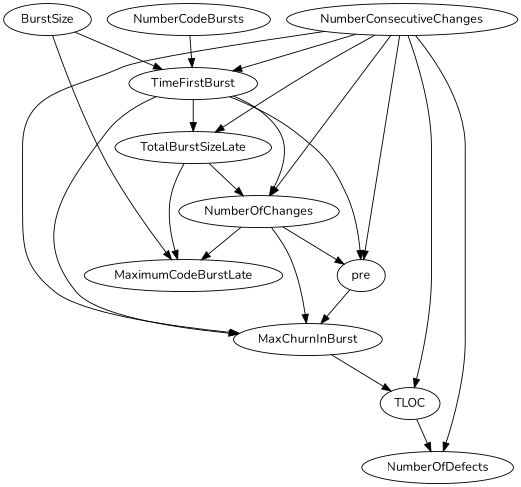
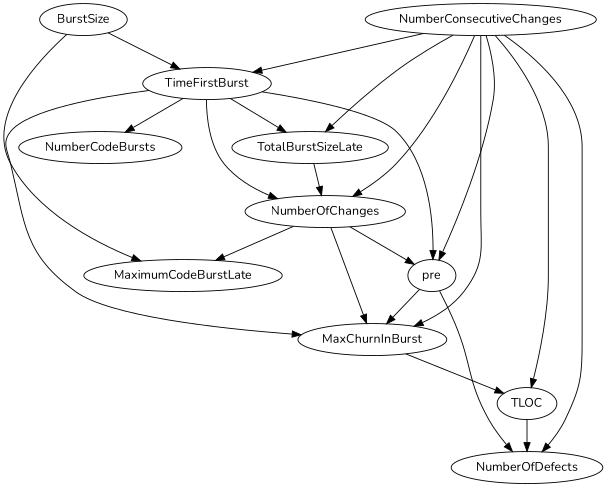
edge "NumberCodeBursts" -> "TimeFirstBurst": reversed
edge "TotalBurstSizeLate" -> "MaximumCodeBurstLate": removed
edge "pre" -> "NumberOfDefects": added
